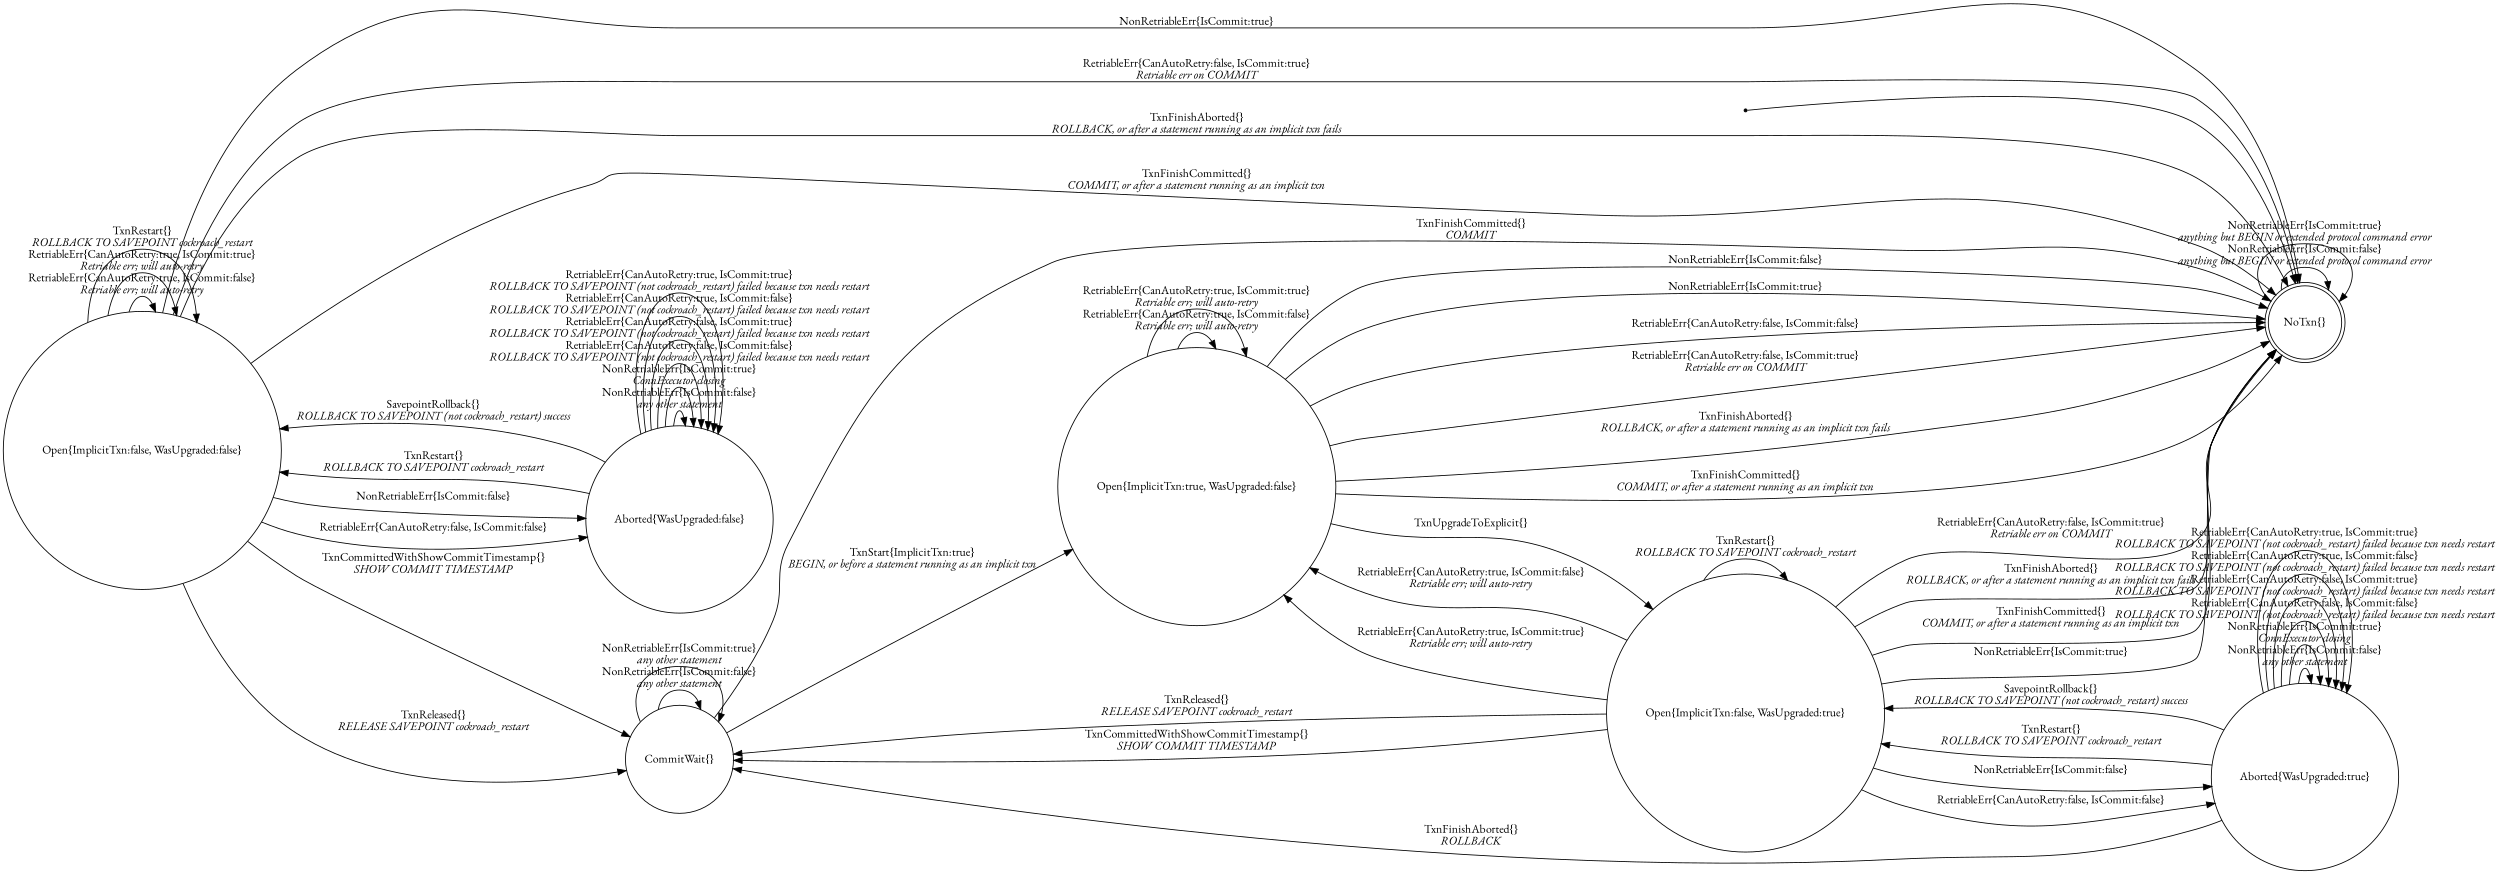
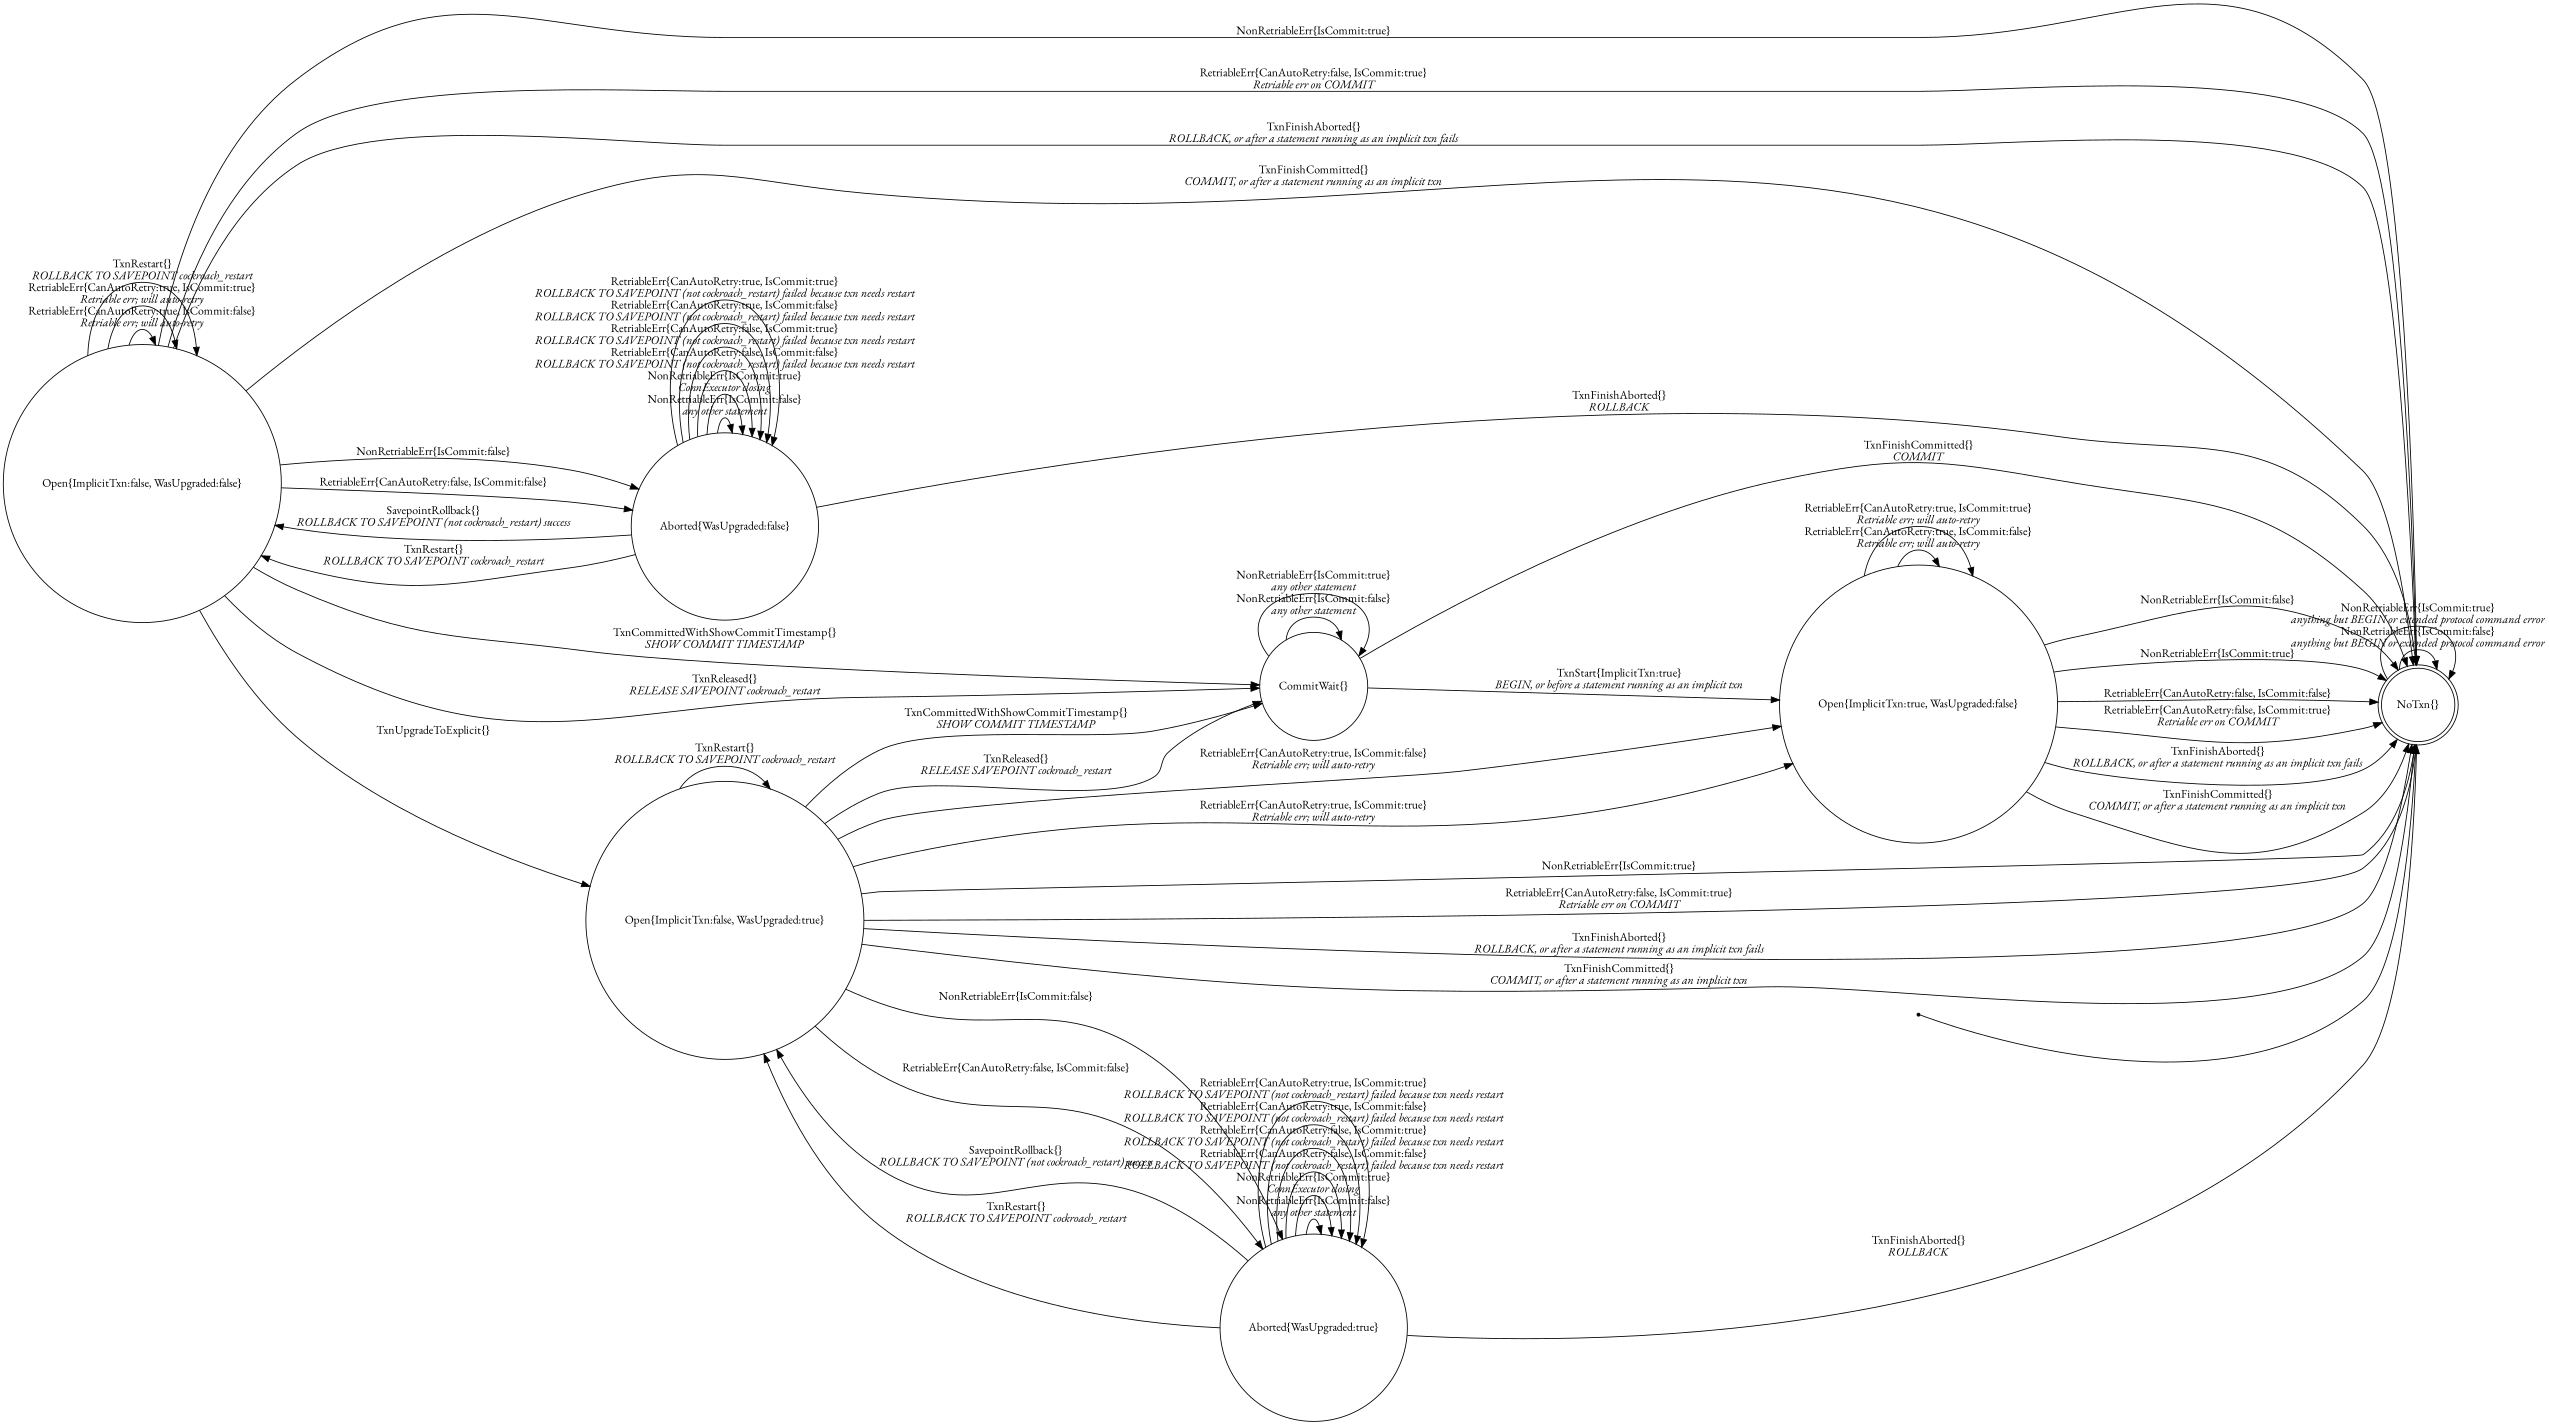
edge "Aborted{WasUpgraded:false}" -> "NoTxn{}": added, label "TxnFinishAborted{} ROLLBACK"
edge "Open{ImplicitTxn:true, WasUpgraded:false}" -> "Open{ImplicitTxn:false, WasUpgraded:true}": now "Open{ImplicitTxn:false, WasUpgraded:false}" -> "Open{ImplicitTxn:false, WasUpgraded:true}"
edge "Aborted{WasUpgraded:true}" -> "CommitWait{}": now "Aborted{WasUpgraded:true}" -> "NoTxn{}"
